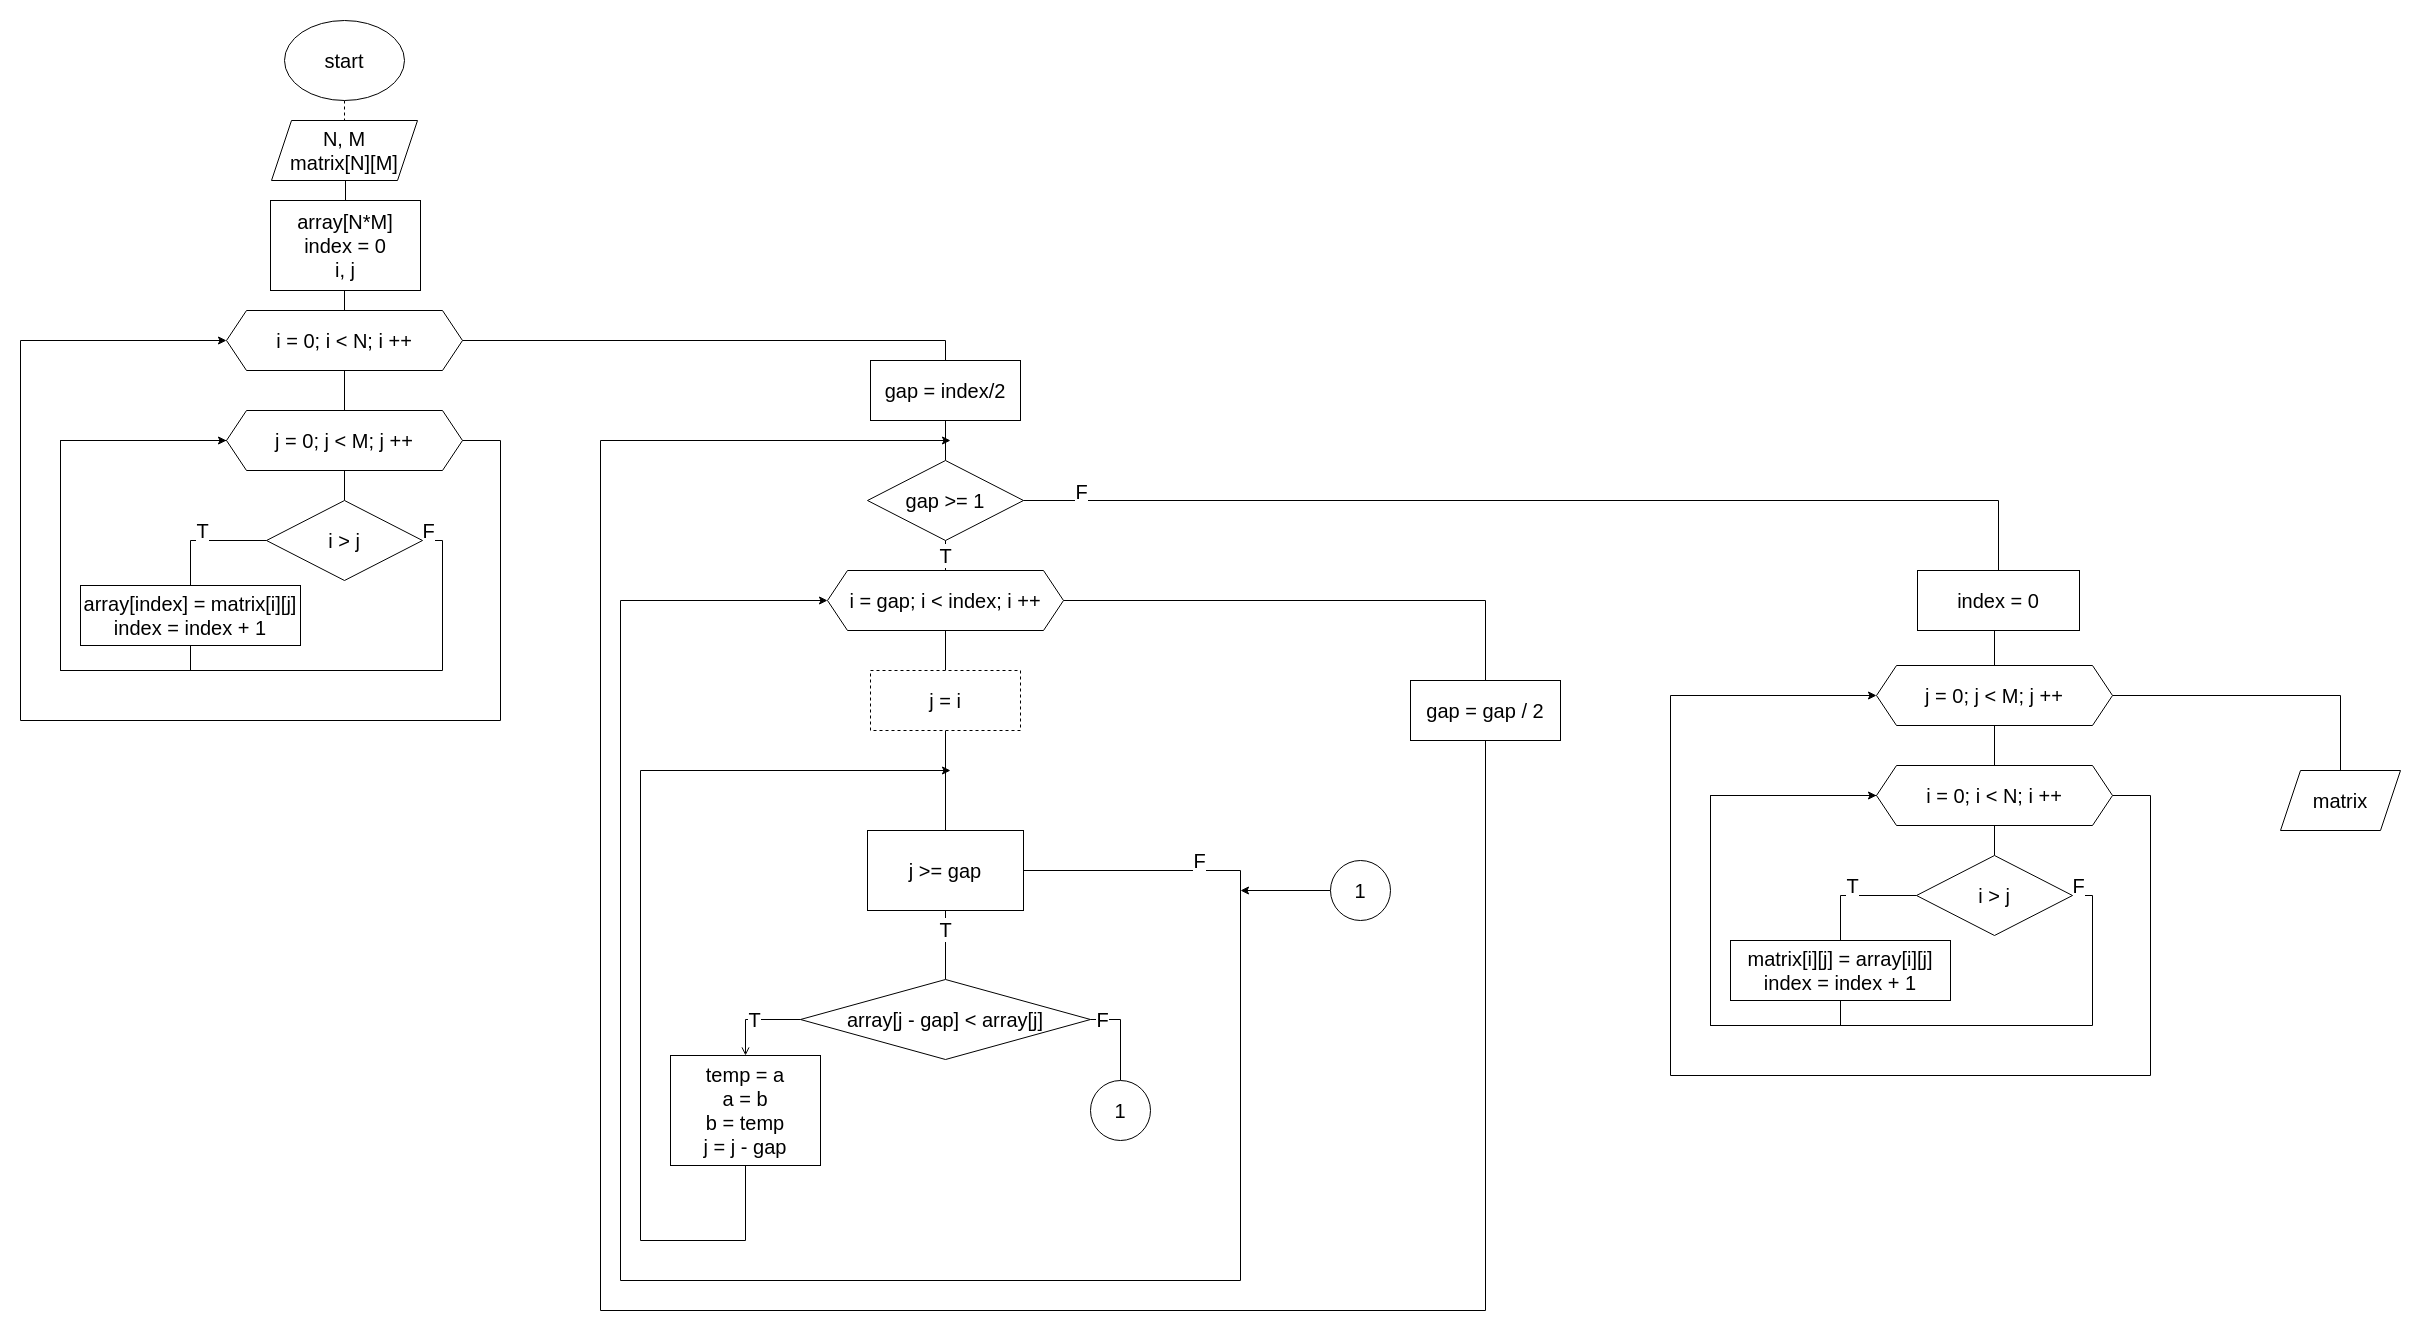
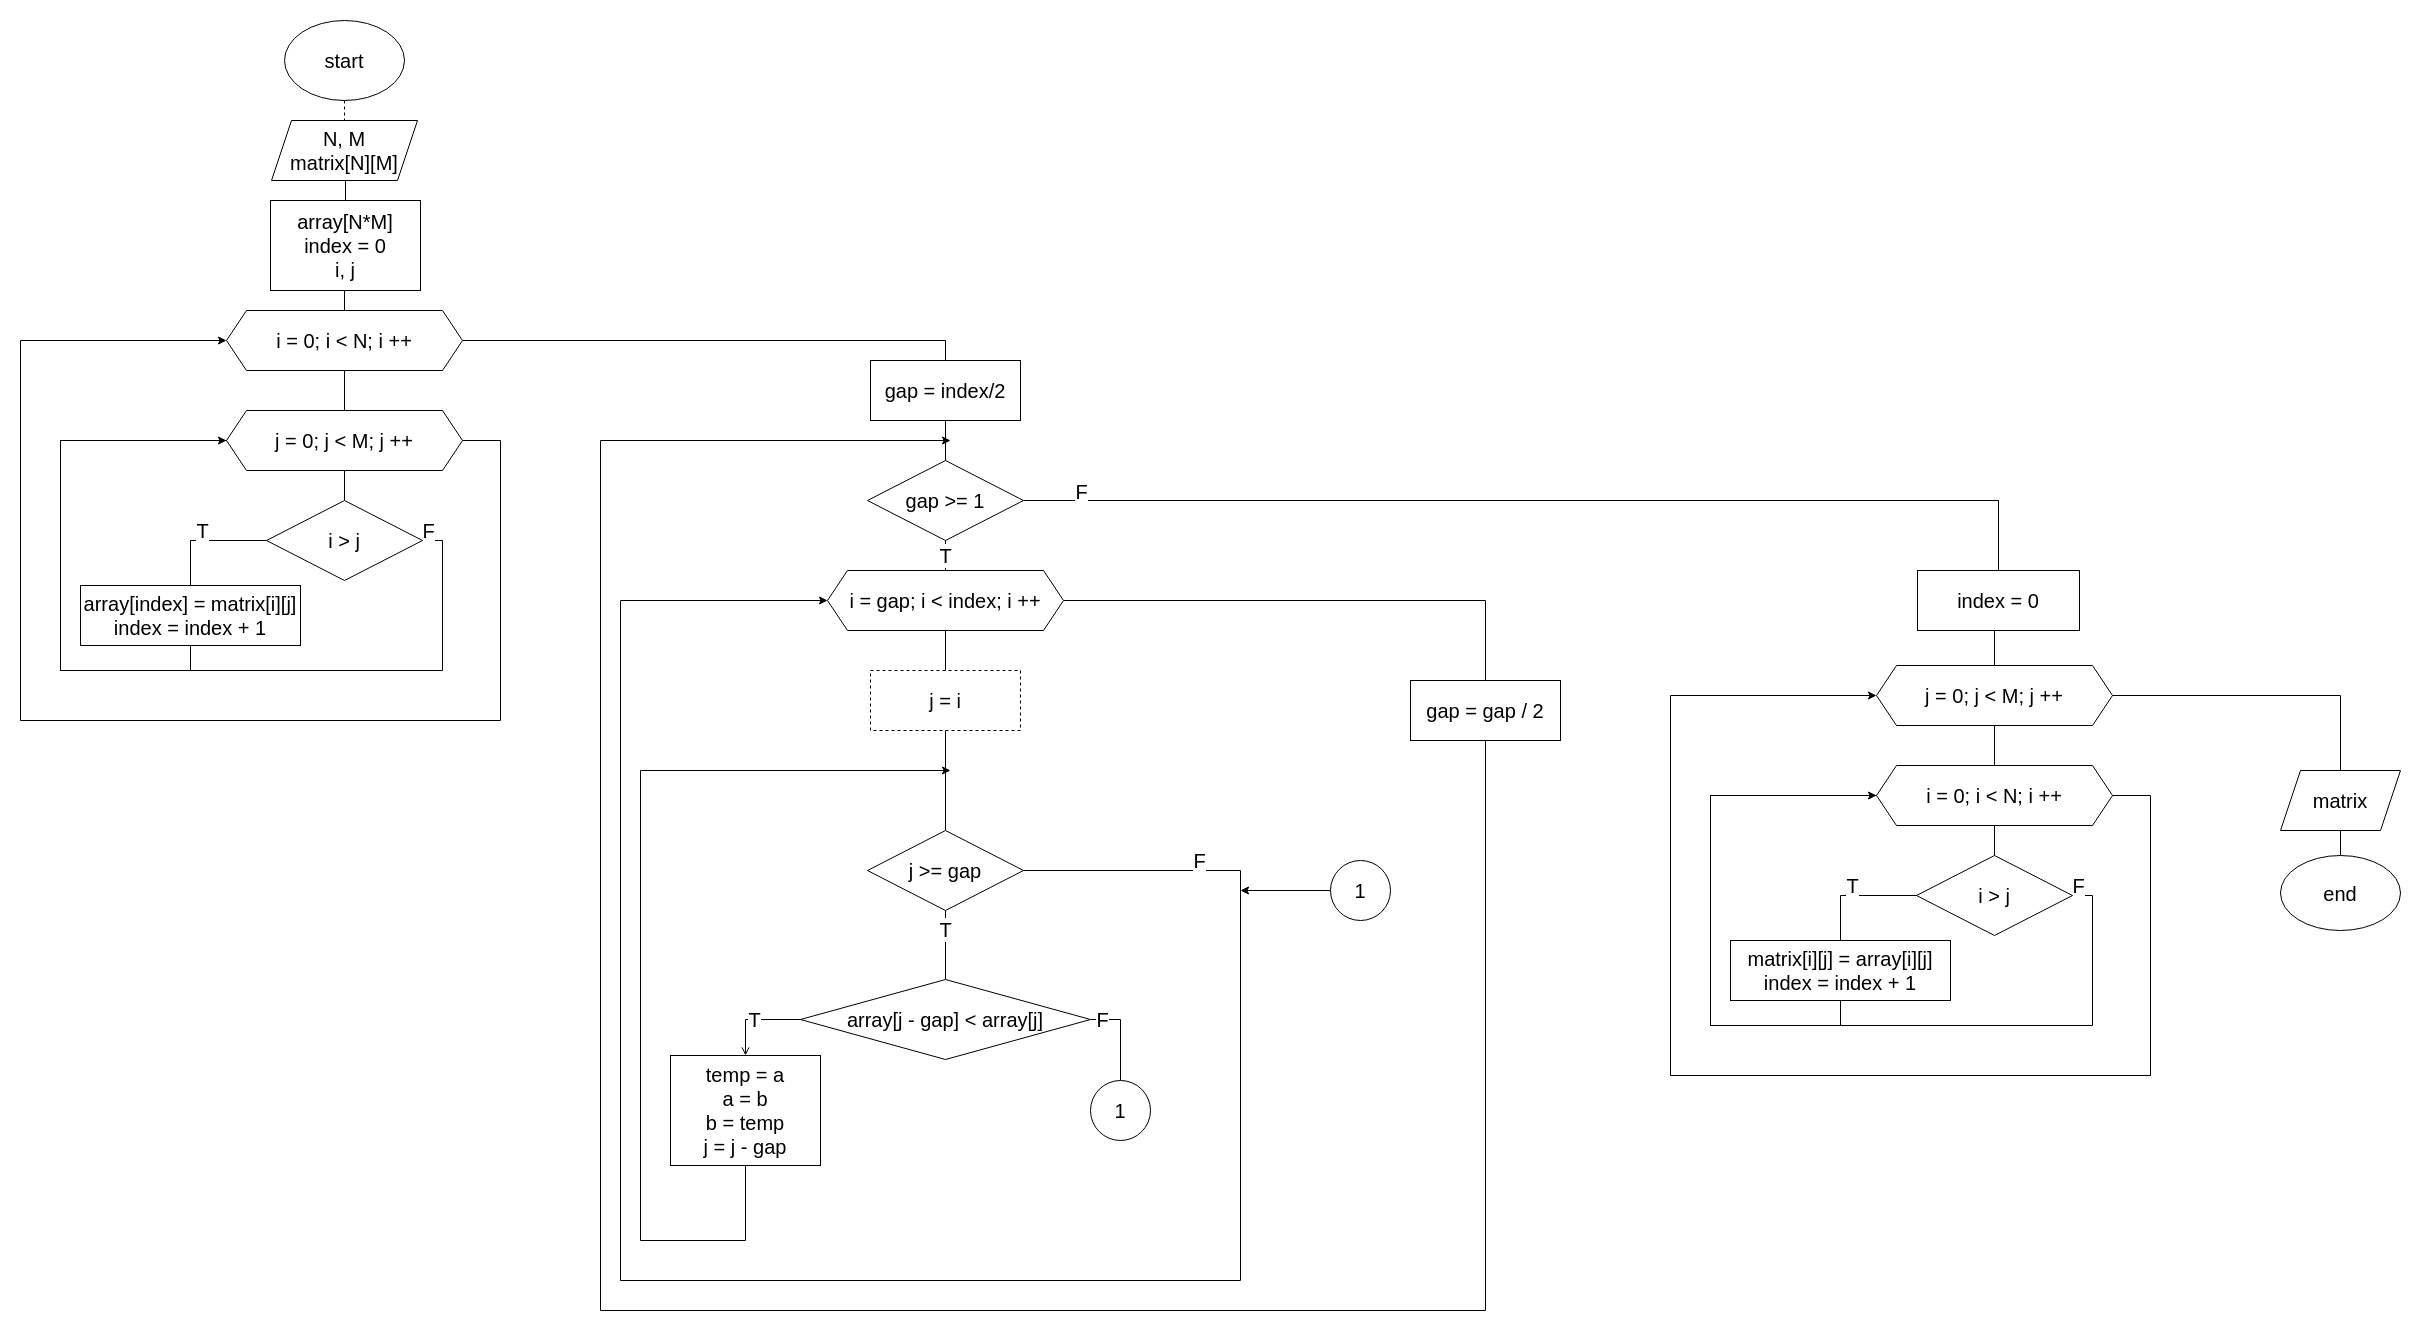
edge "matrix" -- "end": added
node "j >= gap": shape rectangle -> diamond
node "end": added
